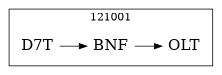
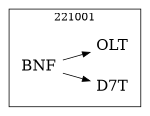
cluster "121001": label "121001" -> "221001"
edge "D7T" -> "BNF": reversed
